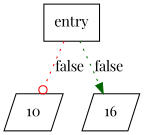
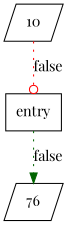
edge "entry" -> "10": reversed
node "16": label "16" -> "76"
